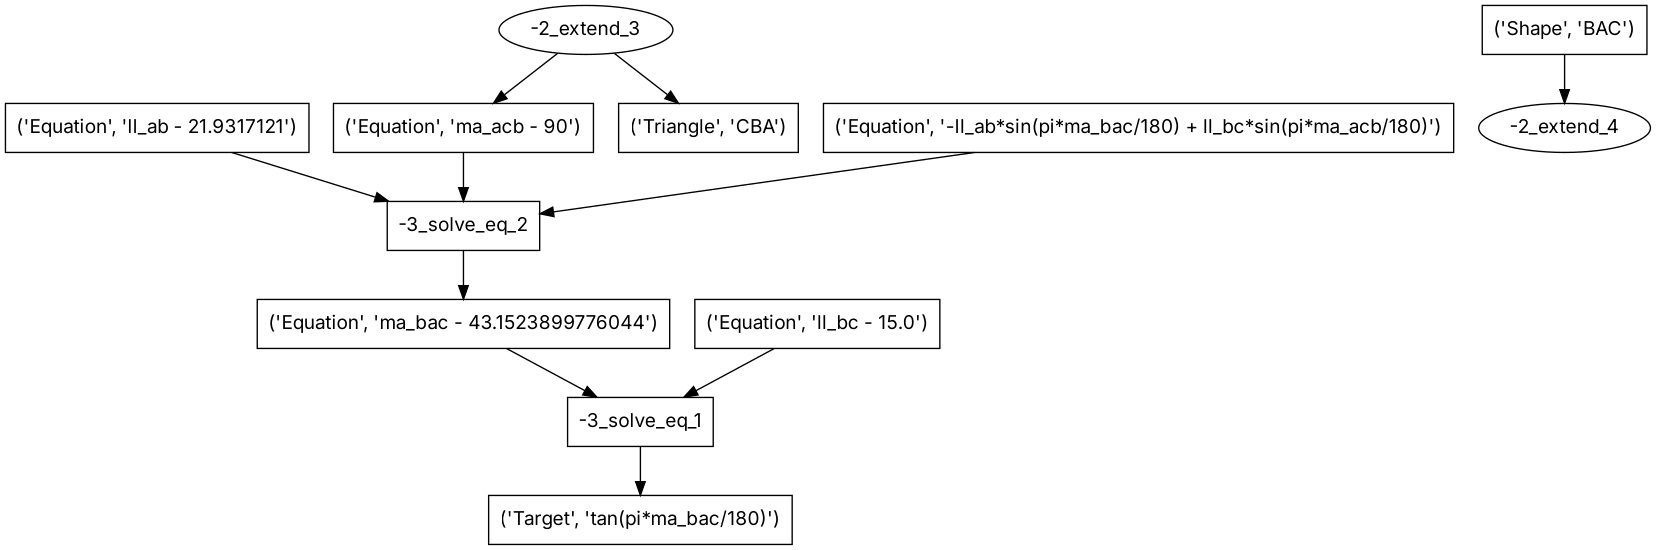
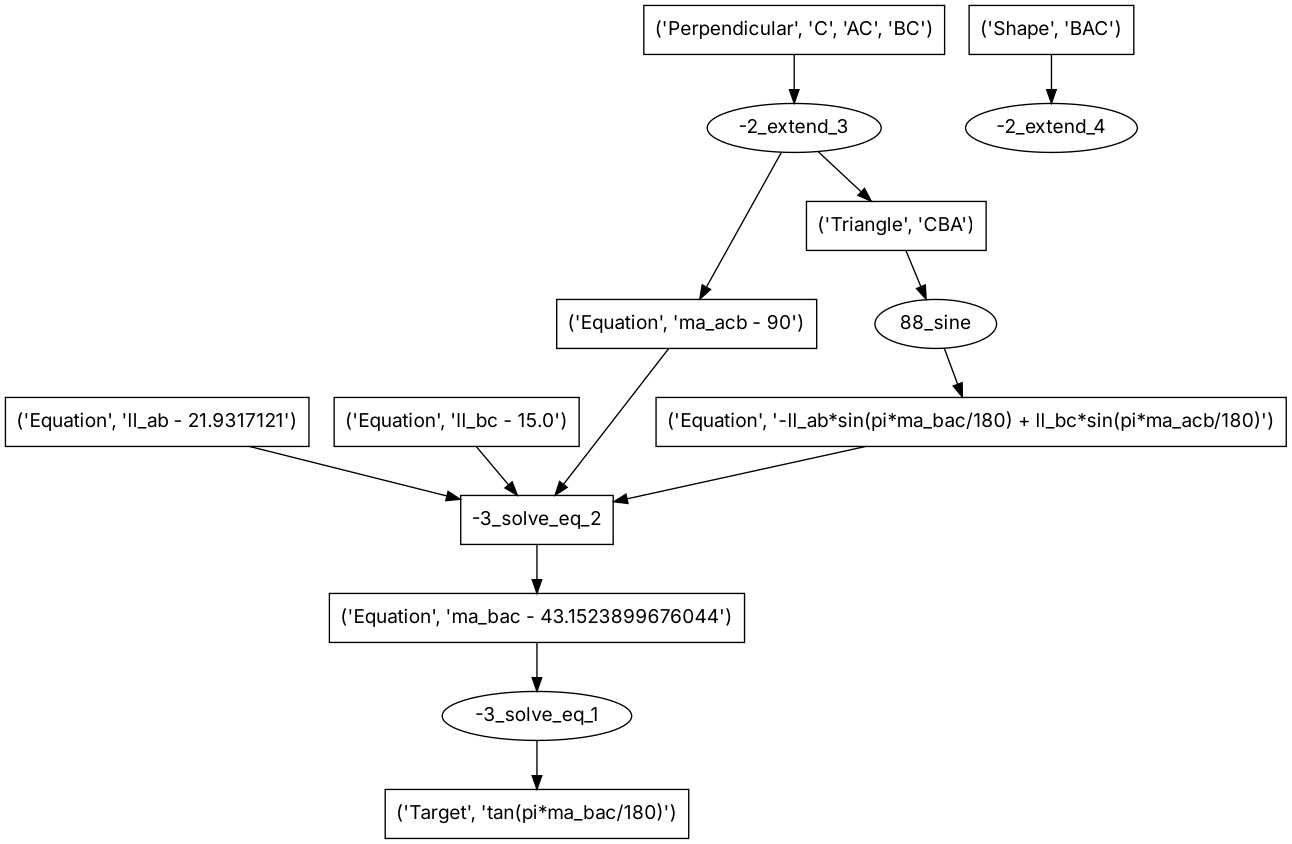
node "('Perpendicular', 'C', 'AC', 'BC')": added
node "('Equation', 'ma_bac - 43.1523899776044')": label "('Equation', 'ma_bac - 43.1523899776044')" -> "('Equation', 'ma_bac - 43.1523899676044')"
node "88_sine": added
edge "('Equation', 'll_bc - 15.0')" -> "-3_solve_eq_1": now "('Equation', 'll_bc - 15.0')" -> "-3_solve_eq_2"
node "-3_solve_eq_1": shape box -> ellipse
